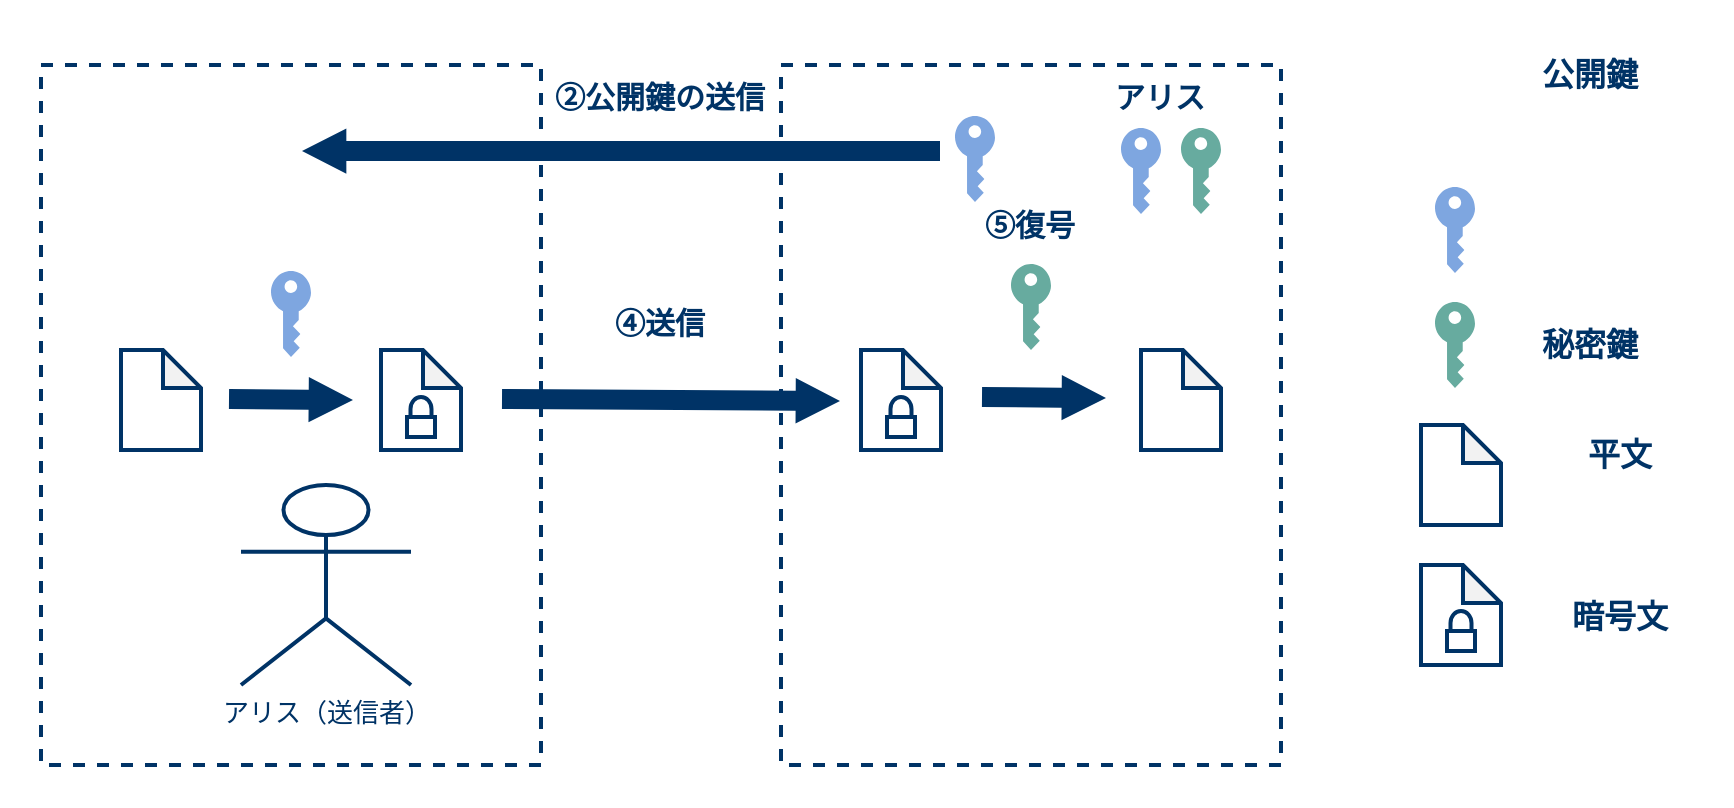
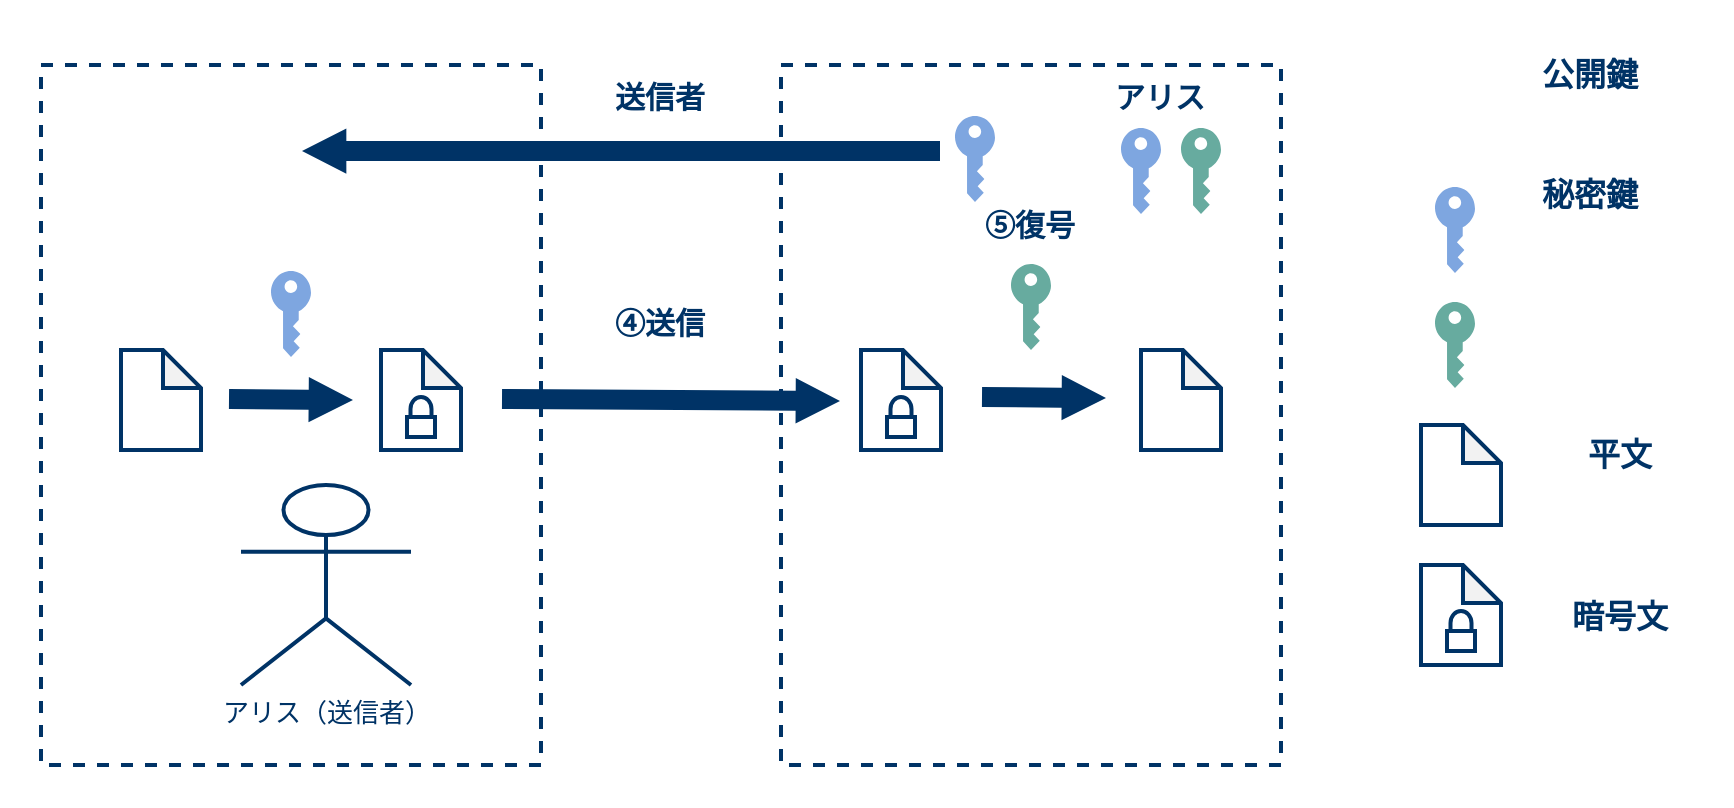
node "②公開鍵の送信": label "②公開鍵の送信" -> "送信者"
node "秘密鍵": moved (1591, 345) -> (1591, 195)
